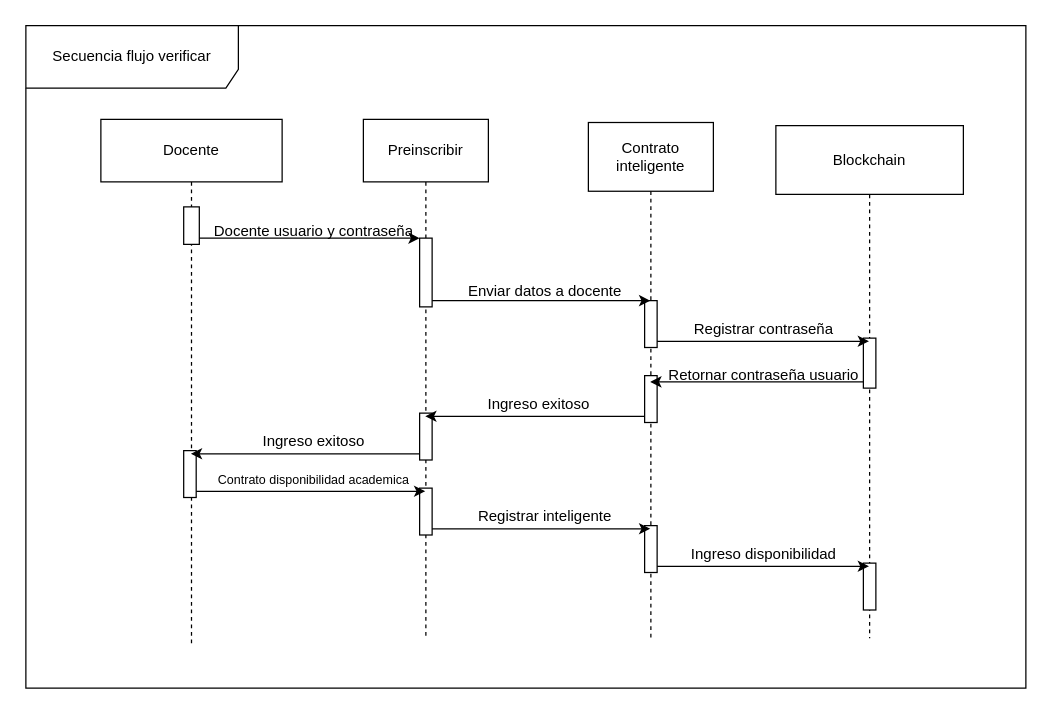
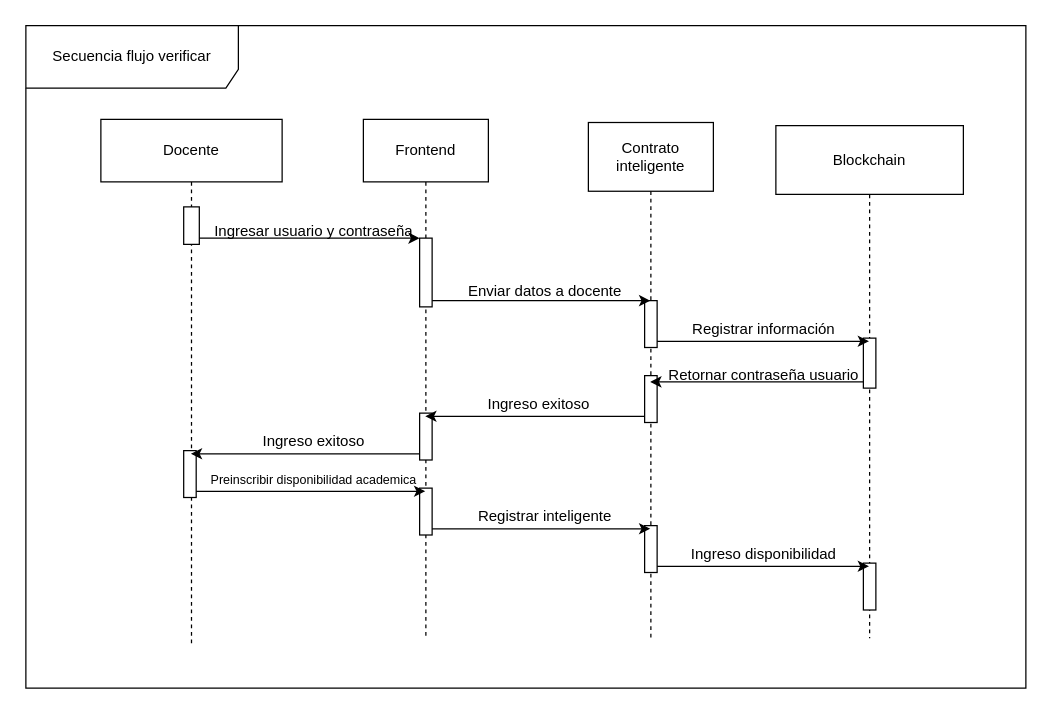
node "Preinscribir": label "Preinscribir" -> "Frontend"
node "Docente usuario y contraseña": label "Docente usuario y contraseña" -> "Ingresar usuario y contraseña"
node "Registrar contraseña": label "Registrar contraseña" -> "Registrar información"
node "Contrato disponibilidad academica": label "Contrato disponibilidad academica" -> "Preinscribir disponibilidad academica"
